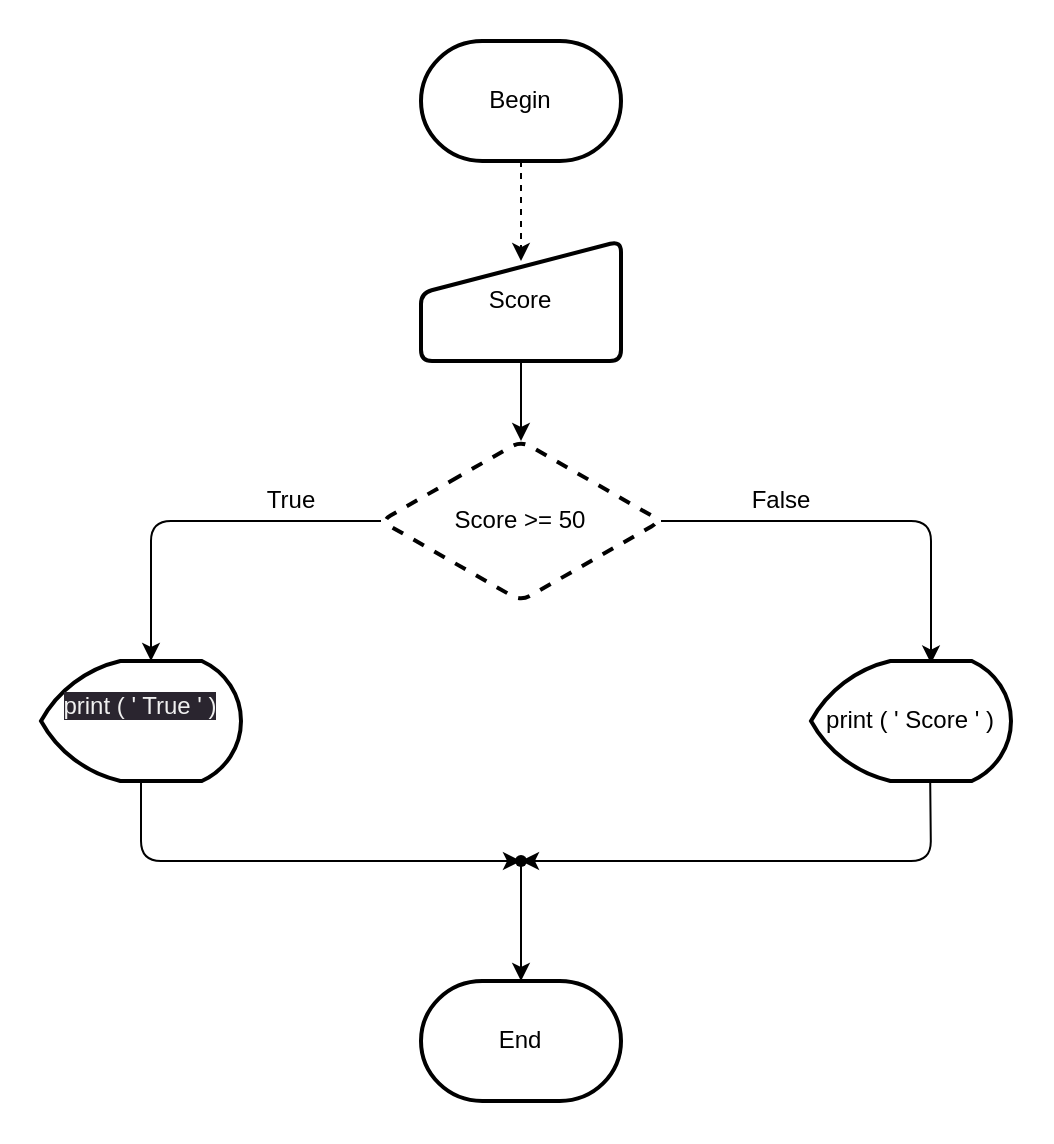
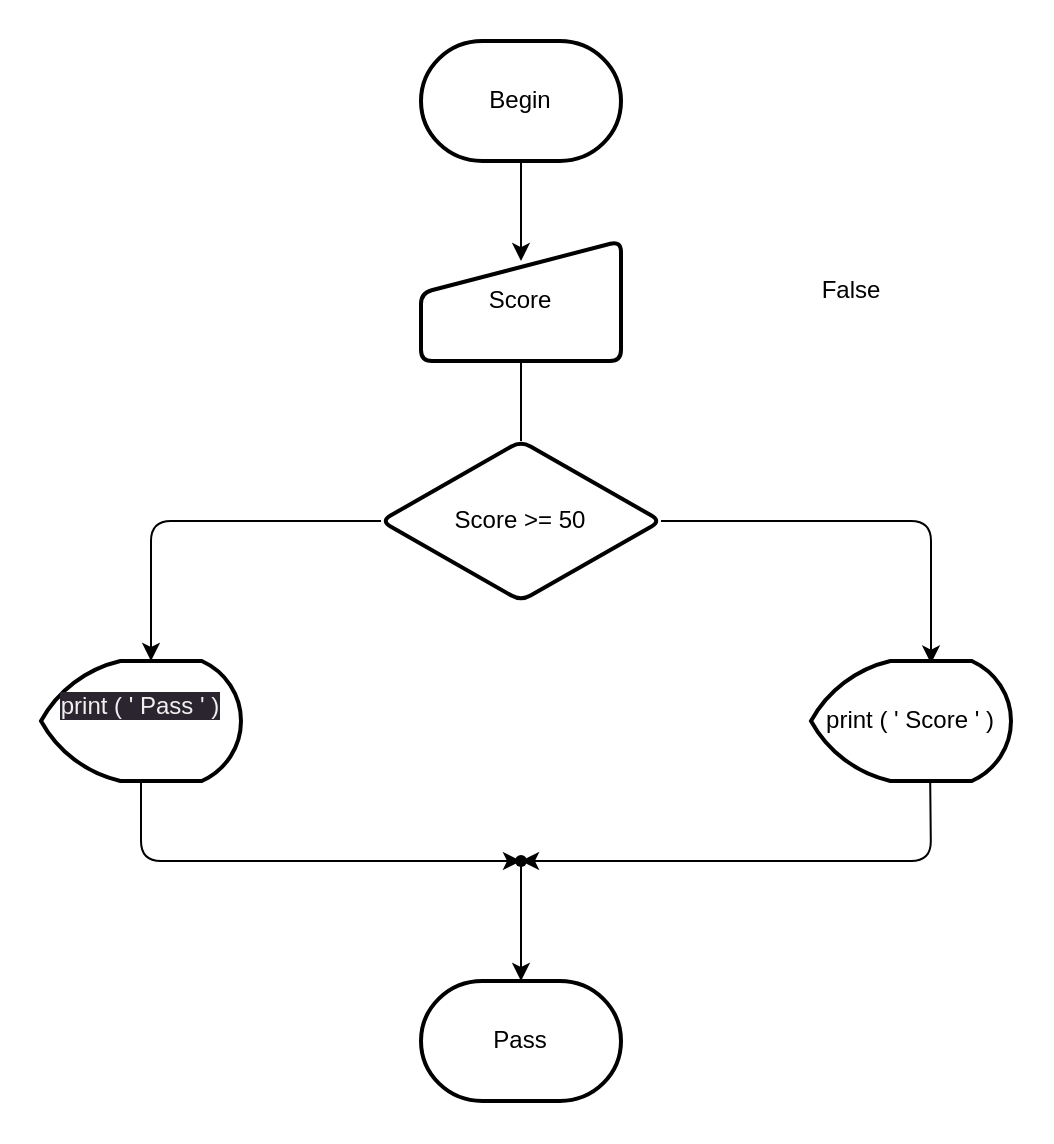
edge "Begin" -> "Score": style dashed -> solid
edge "Score" -> "Score >= 50": arrowhead classic -> none
node "True": removed
node "False": moved (781, 501) -> (851, 291)
node "Score >= 50": style dashed -> solid
node "print ( ' True ' )": label "print ( ' True ' )" -> "print ( ' Pass ' )"
node "End": label "End" -> "Pass"
